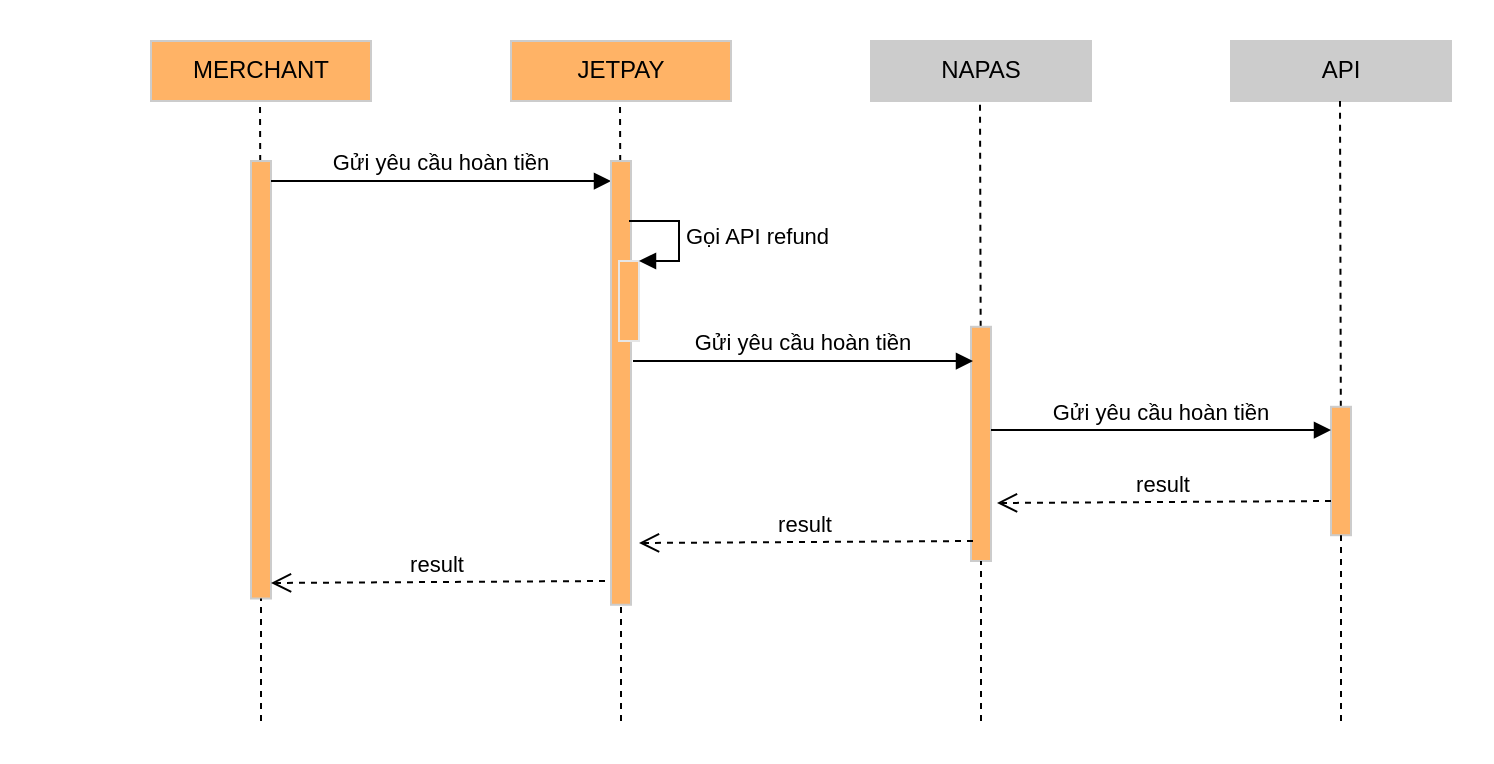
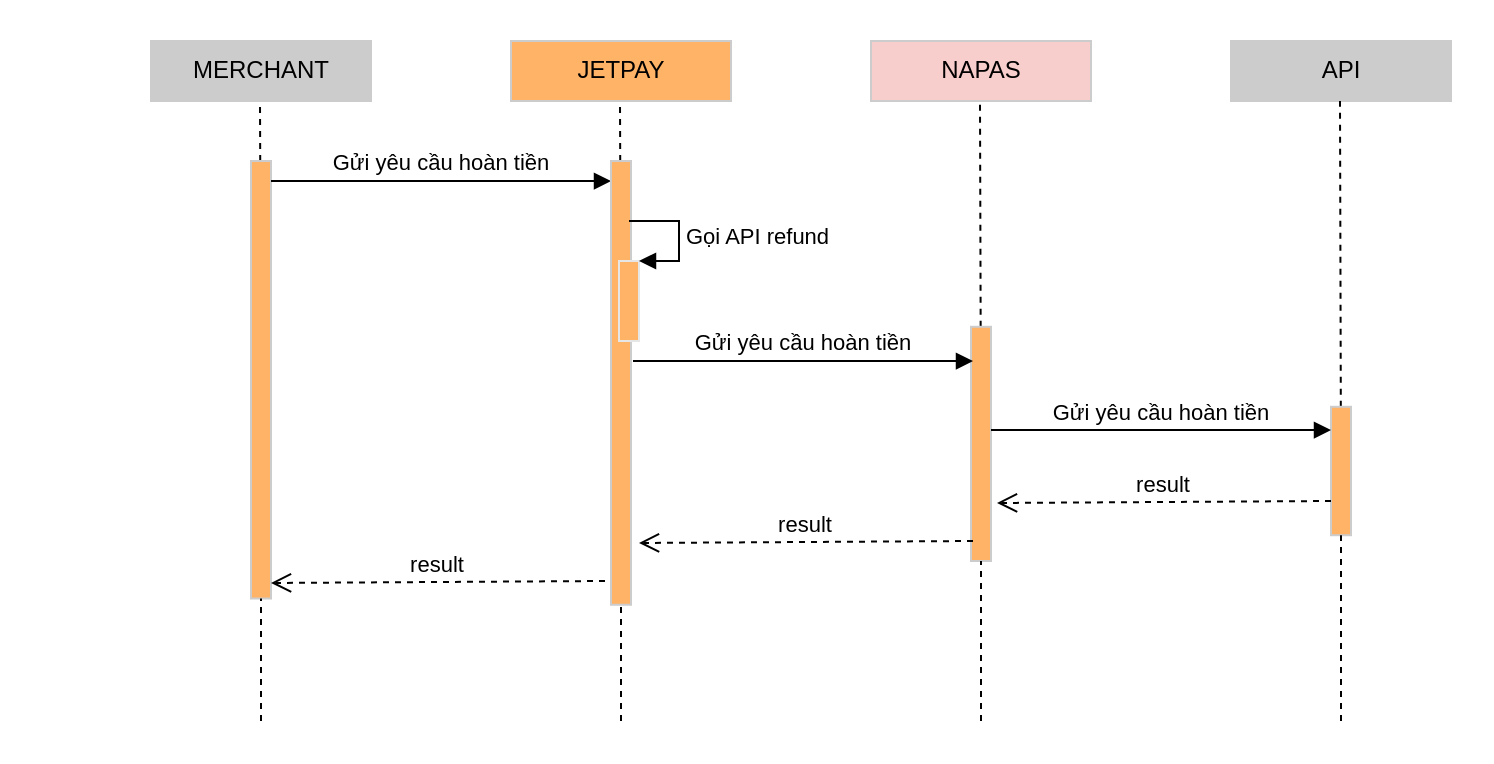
node "MERCHANT": fillcolor #ffb366 -> #cccccc
node "NAPAS": fillcolor #cccccc -> #f8cecc
